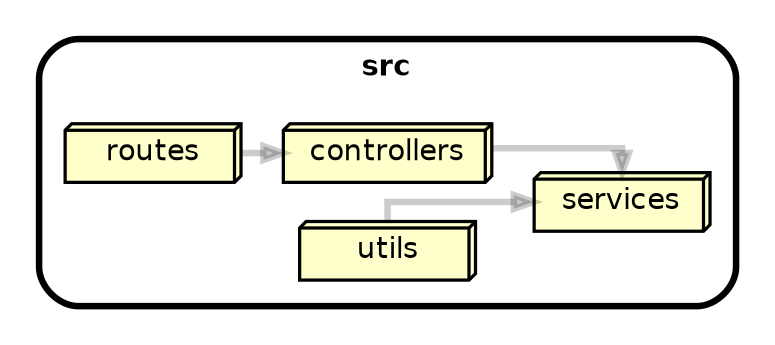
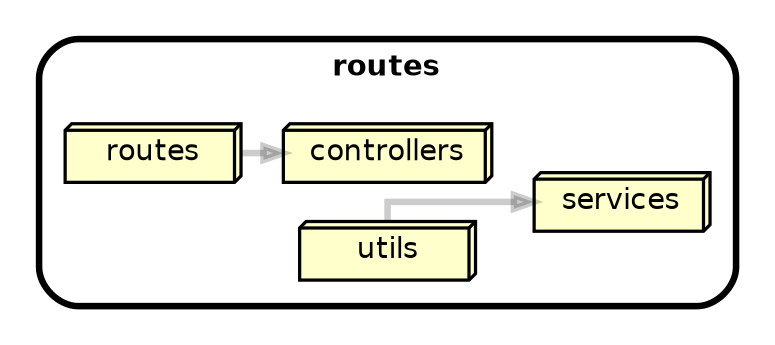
cluster "src": label "src" -> "routes"
edge "controllers" -> "services": removed
